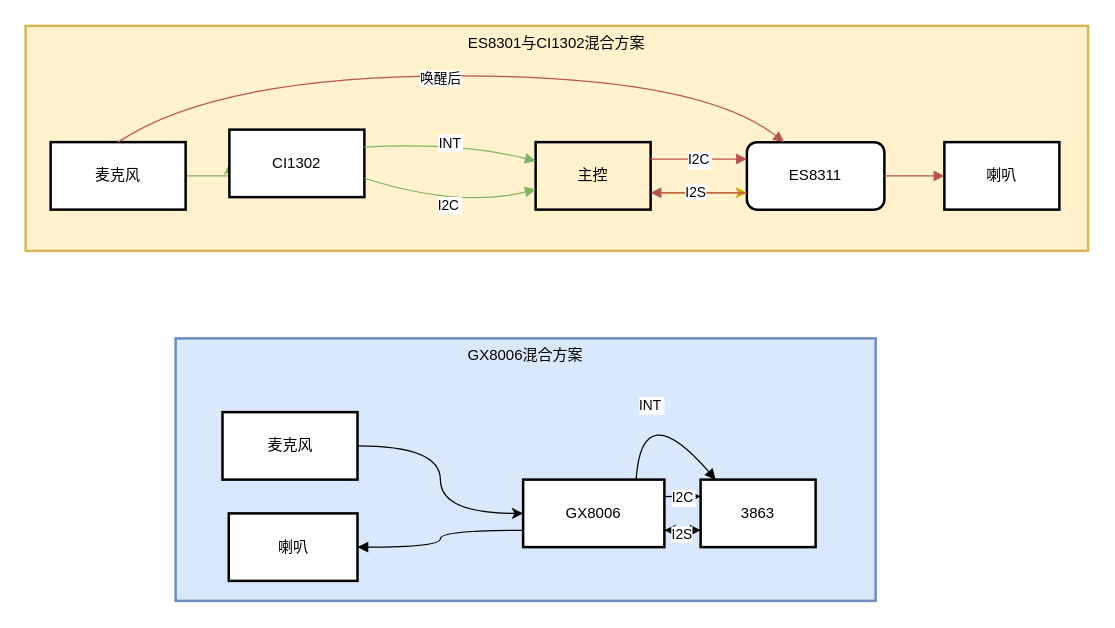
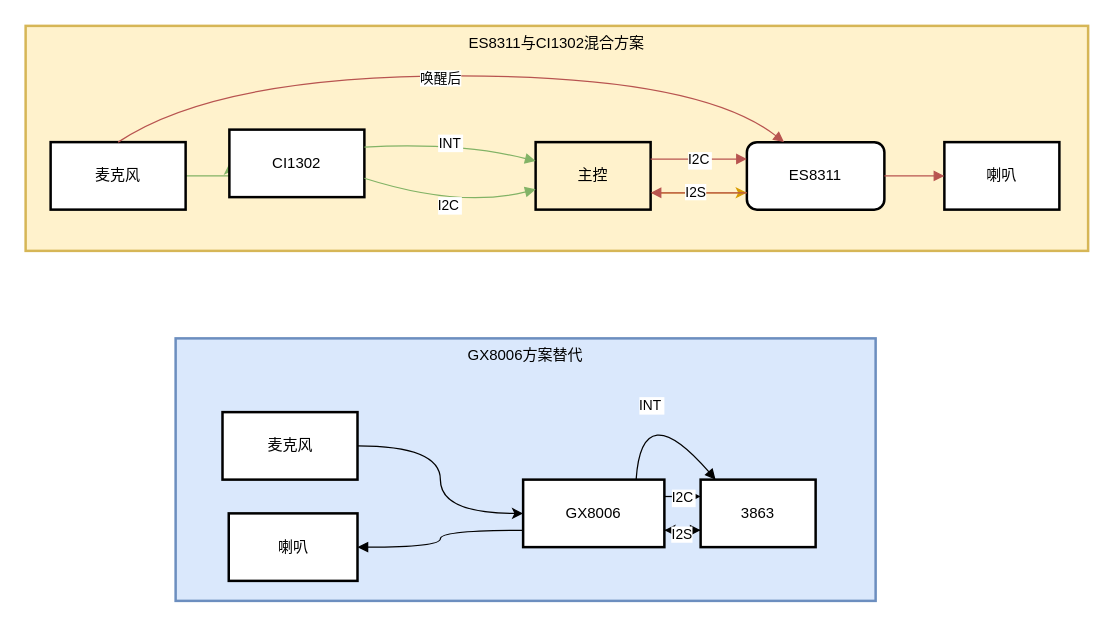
node "ES8301与CI1302混合方案": label "ES8301与CI1302混合方案" -> "ES8311与CI1302混合方案"
node "GX8006混合方案": label "GX8006混合方案" -> "GX8006方案替代"
